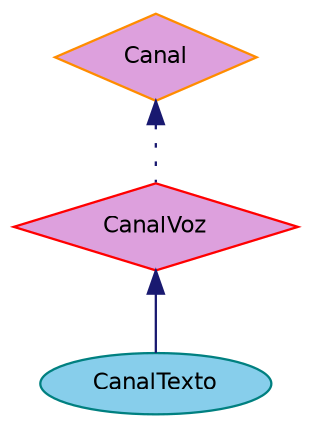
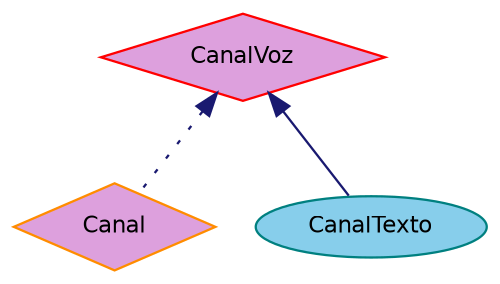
edge "CanalVoz" -> "Canal": reversed
